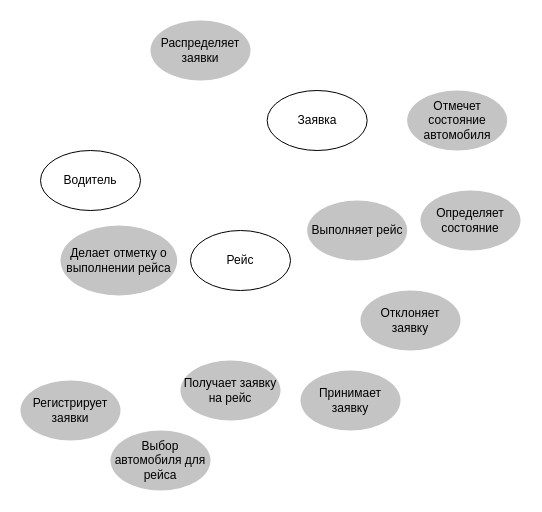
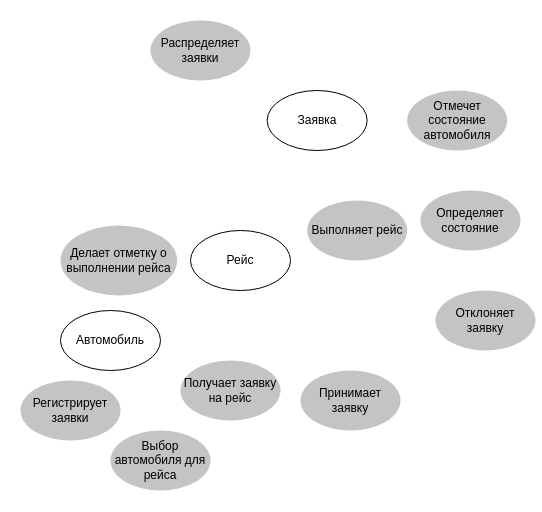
node "Водитель": removed
node "Отклоняет заявку": moved (411, 321) -> (486, 321)
node "Автомобиль": added
